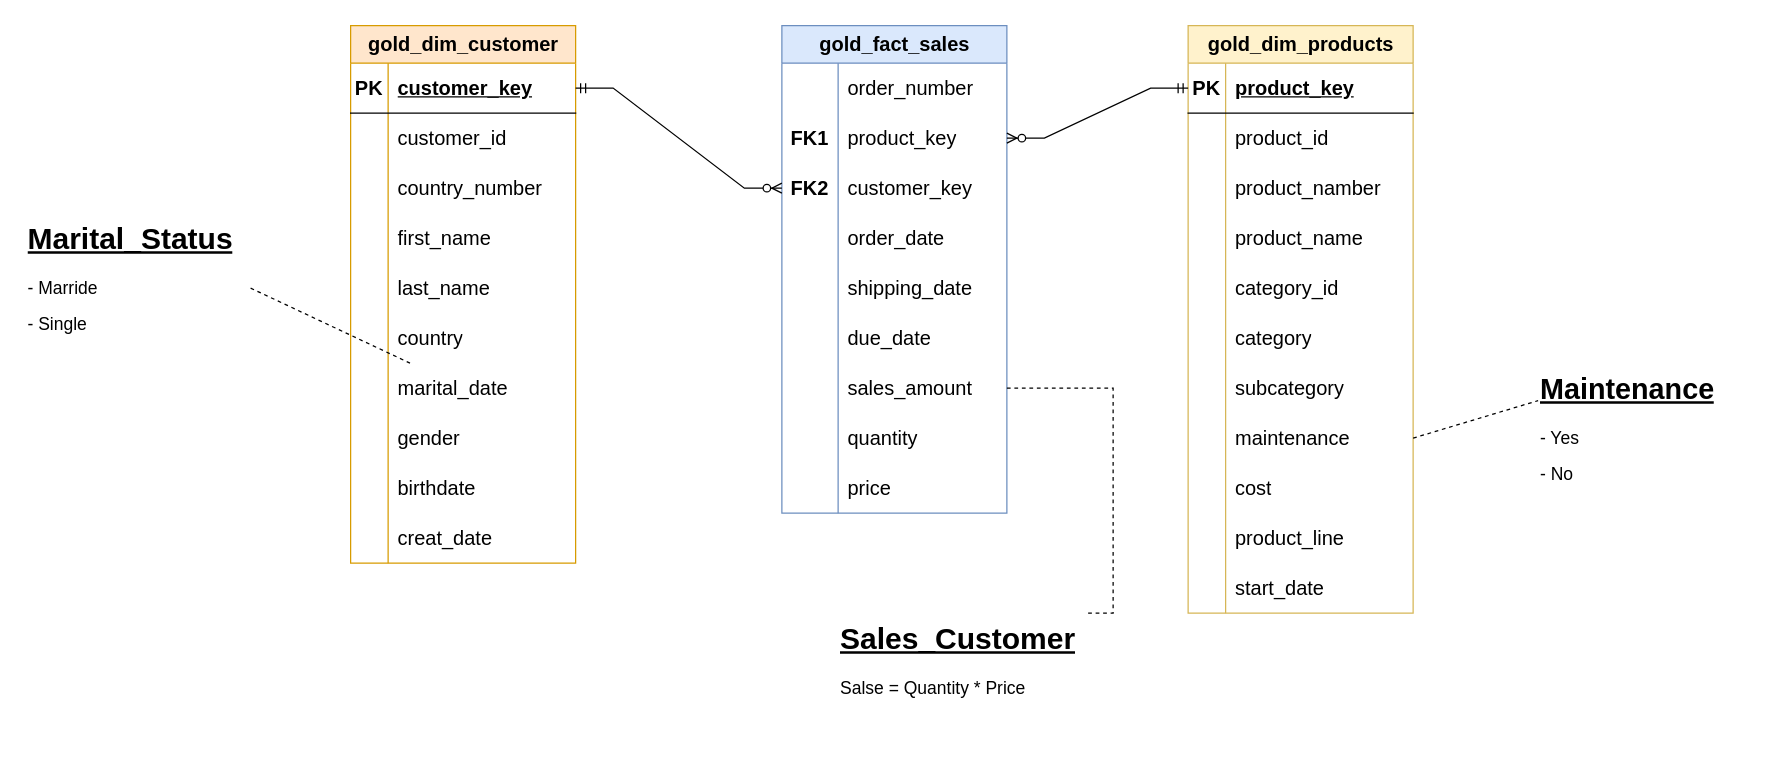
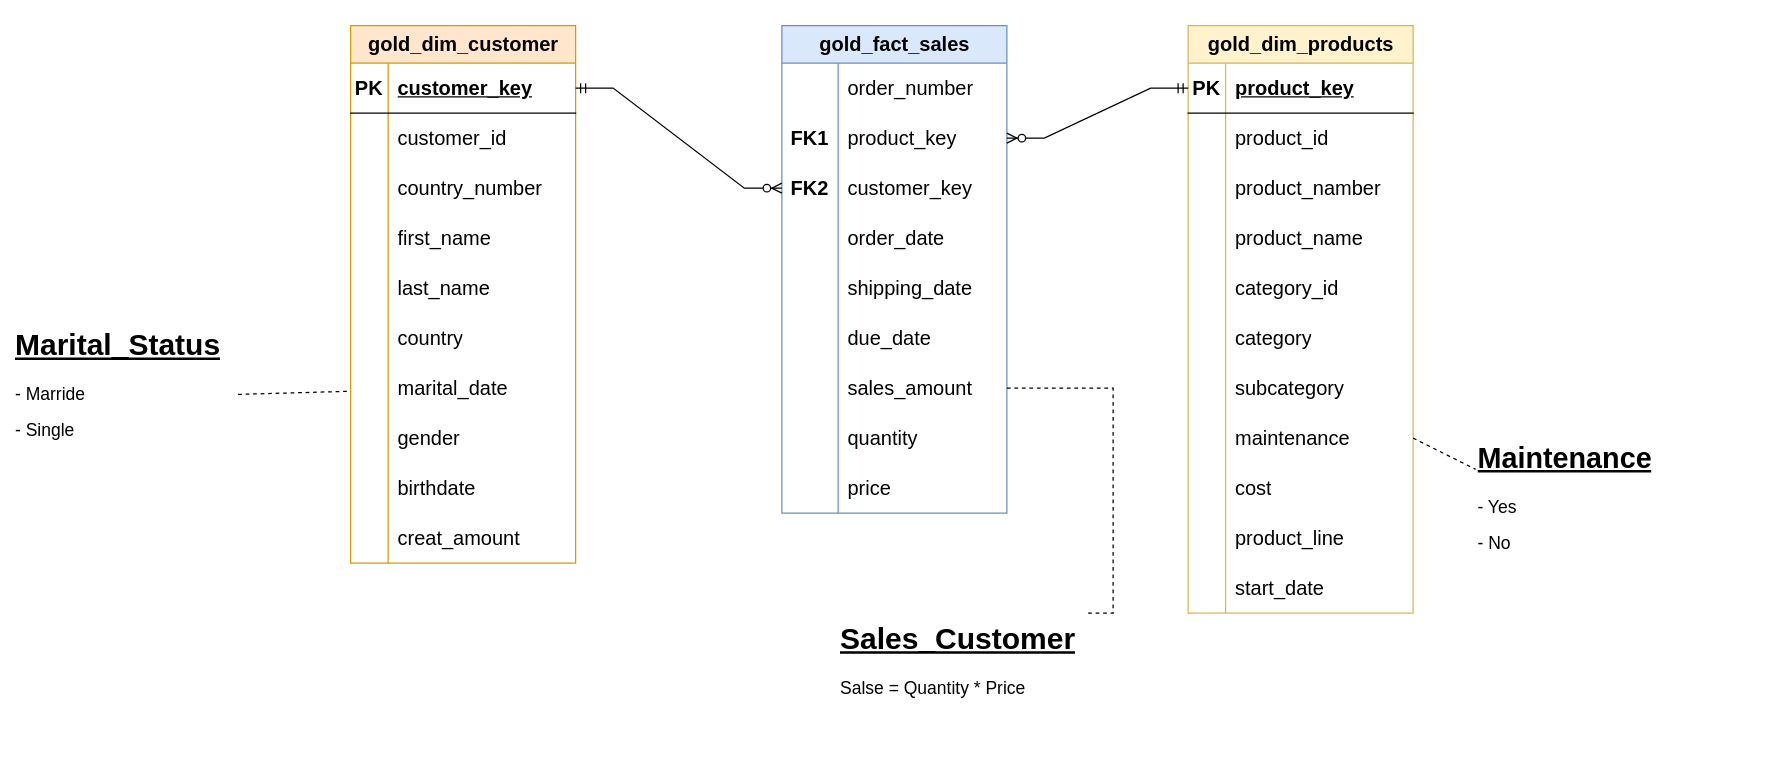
node "Marital_Status- Marride - Single": moved (138, 288) -> (126, 394)
node "Maintenance- Yes - No": moved (1651, 438) -> (1588, 507)
node "creat_date": label "creat_date" -> "creat_amount"
